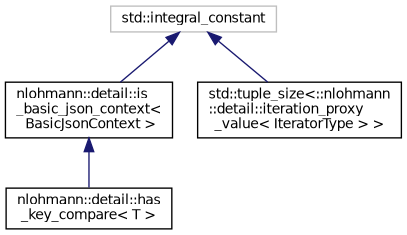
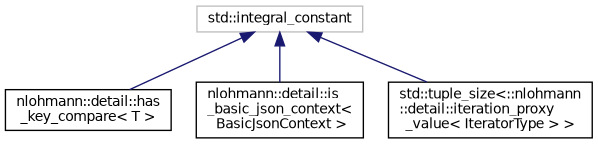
edge "nlohmann::detail::has _key_compare< T >" -> "nlohmann::detail::is _basic_json_context< BasicJsonContext >": now "nlohmann::detail::has _key_compare< T >" -> "std::integral_constant"
